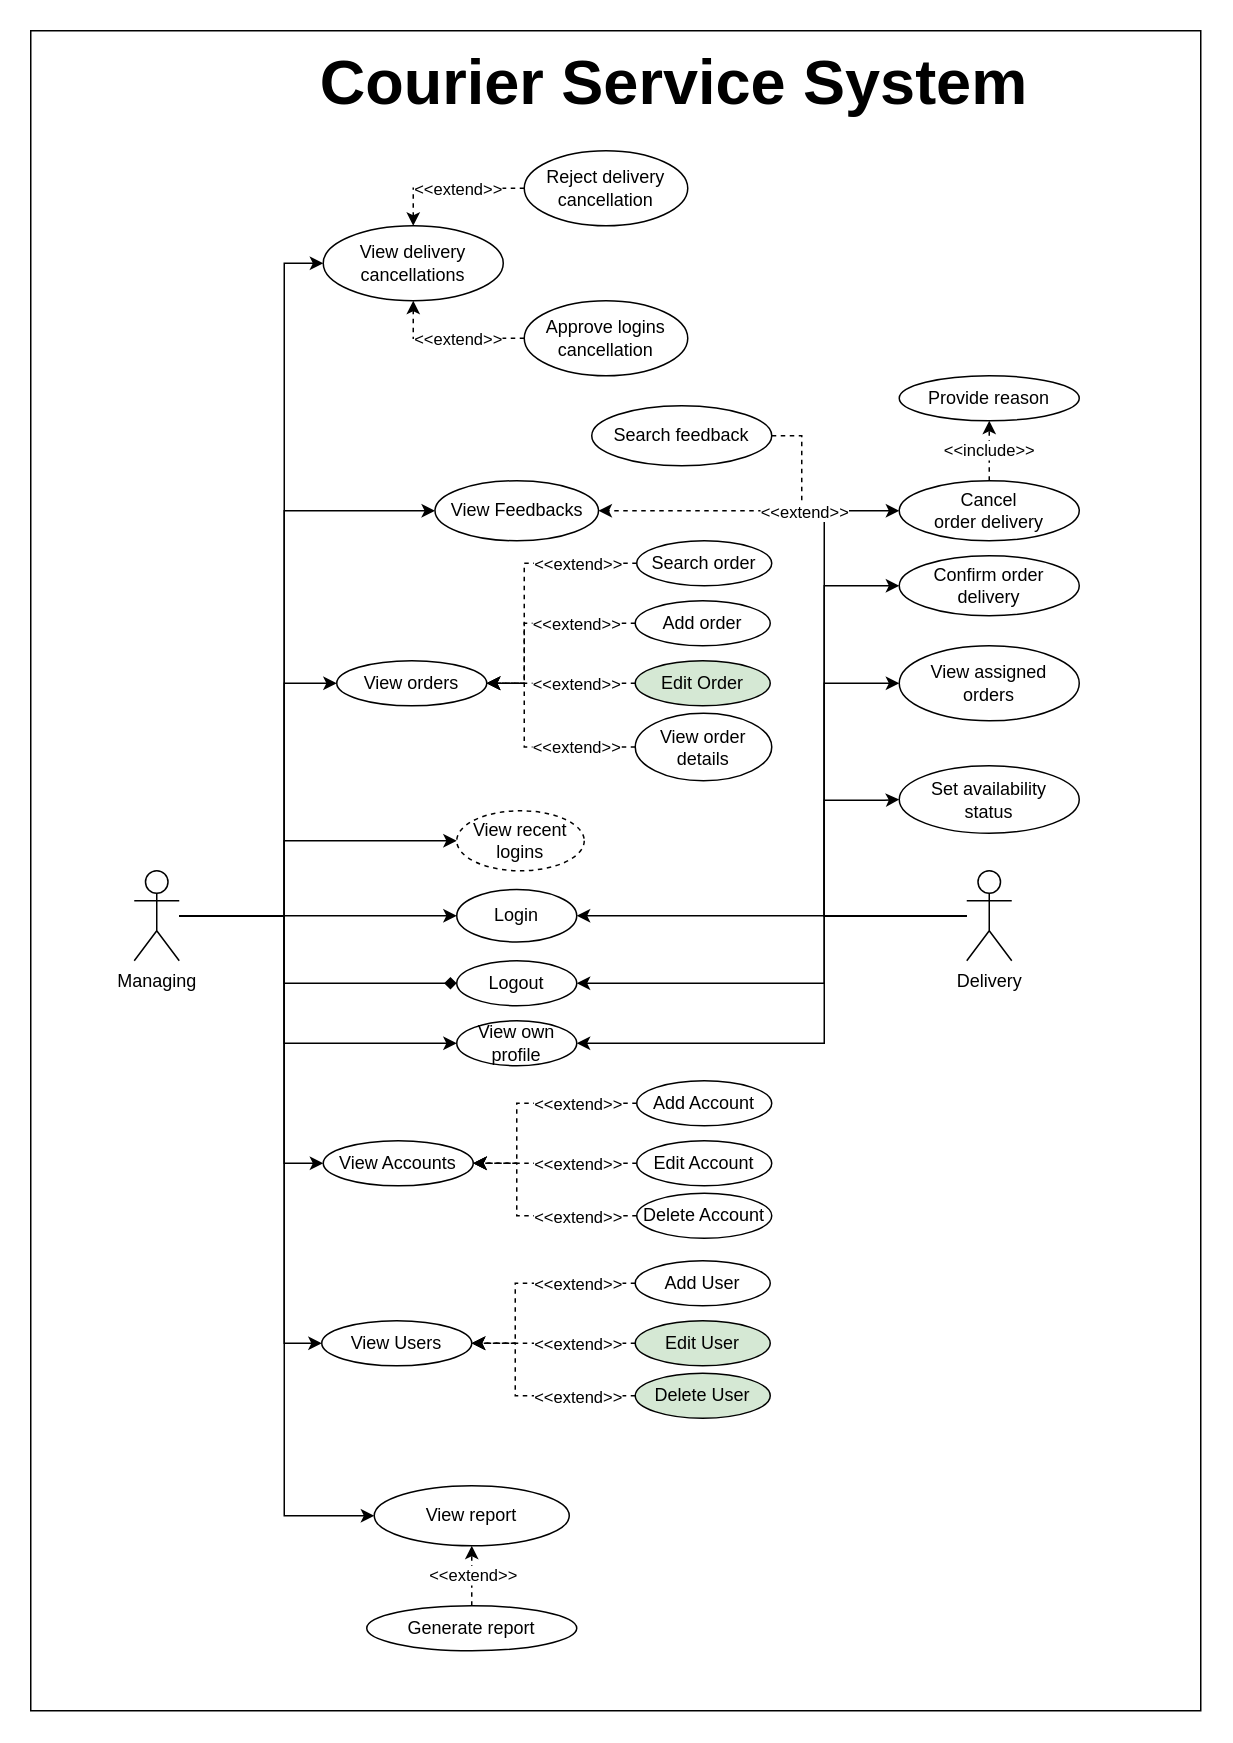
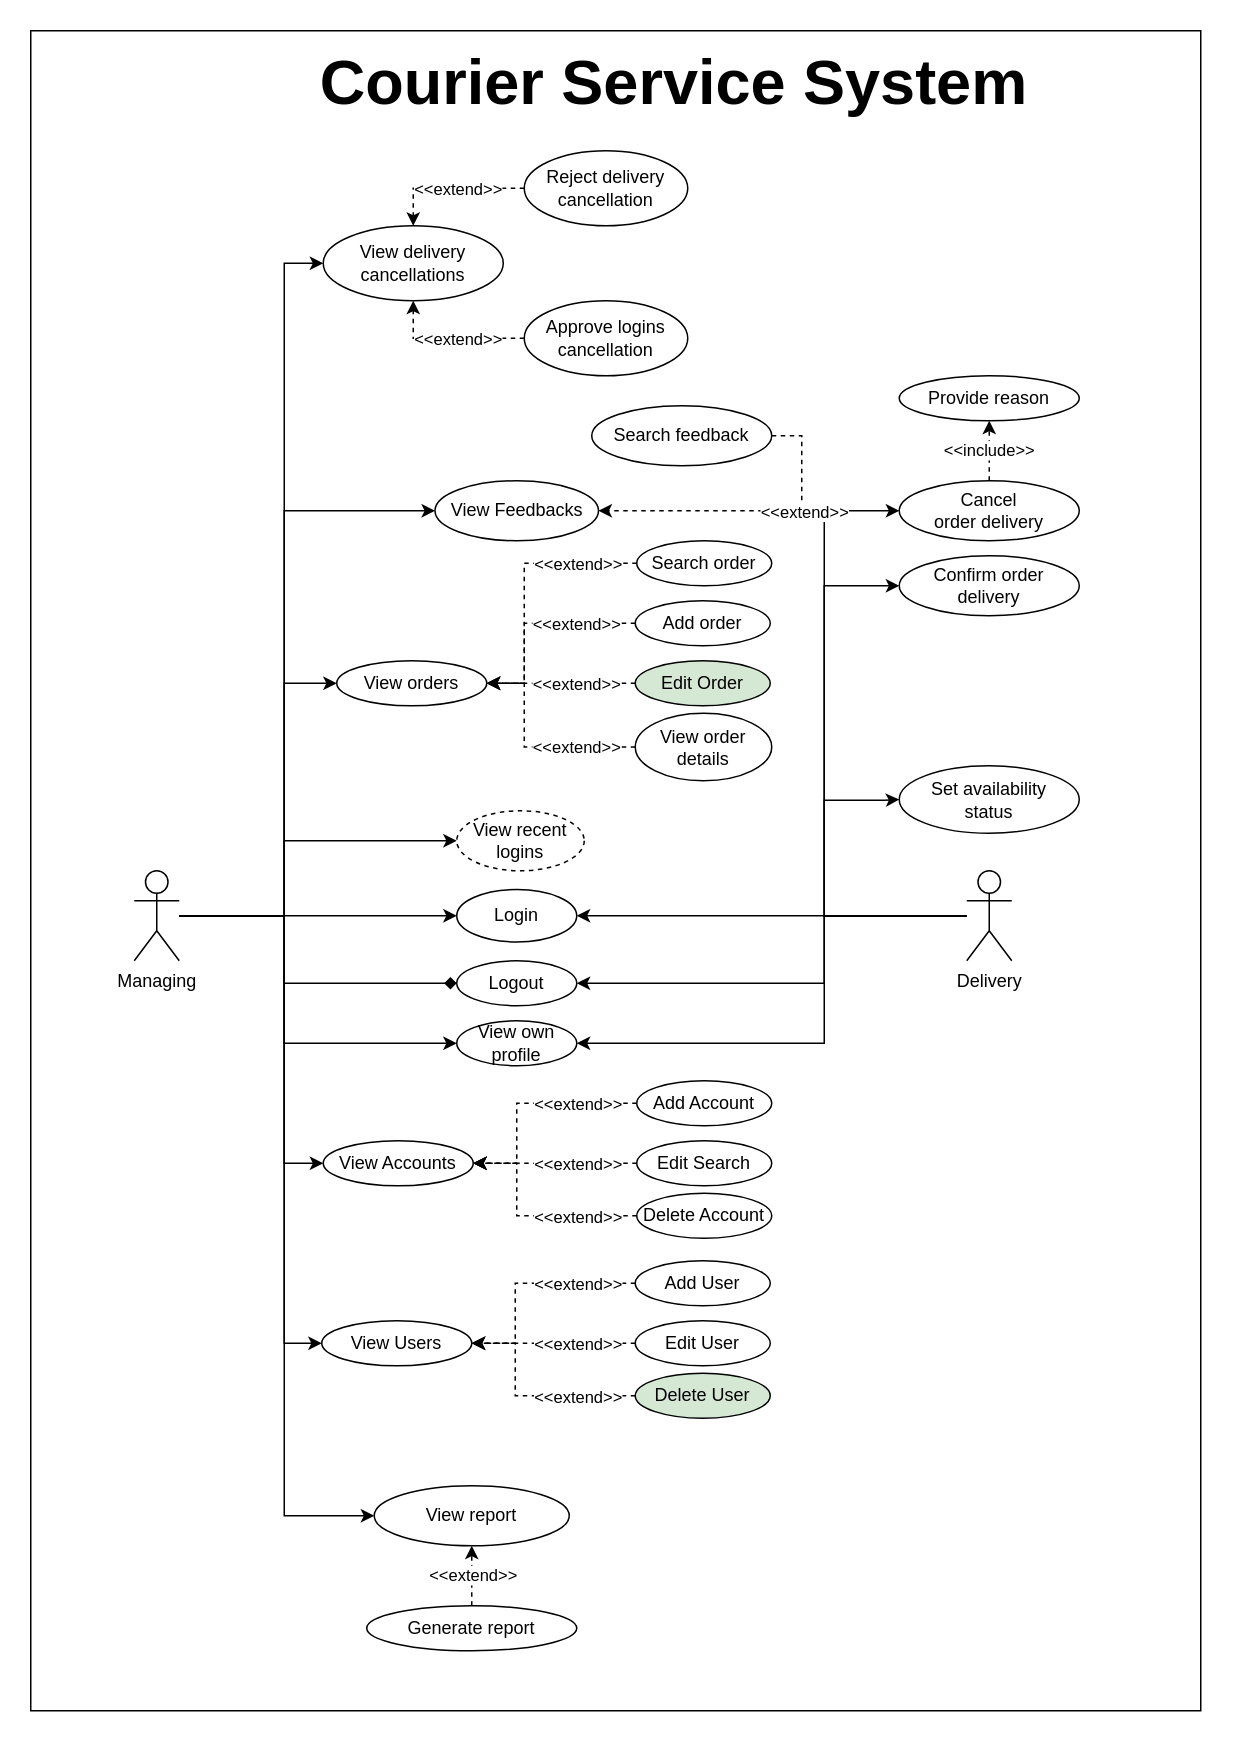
edge "Delivery" -> "View assigned orders": removed
node "View assigned orders": removed
node "Edit Account": label "Edit Account" -> "Edit Search"
node "Edit User": fillcolor #d5e8d4 -> #ffffff
